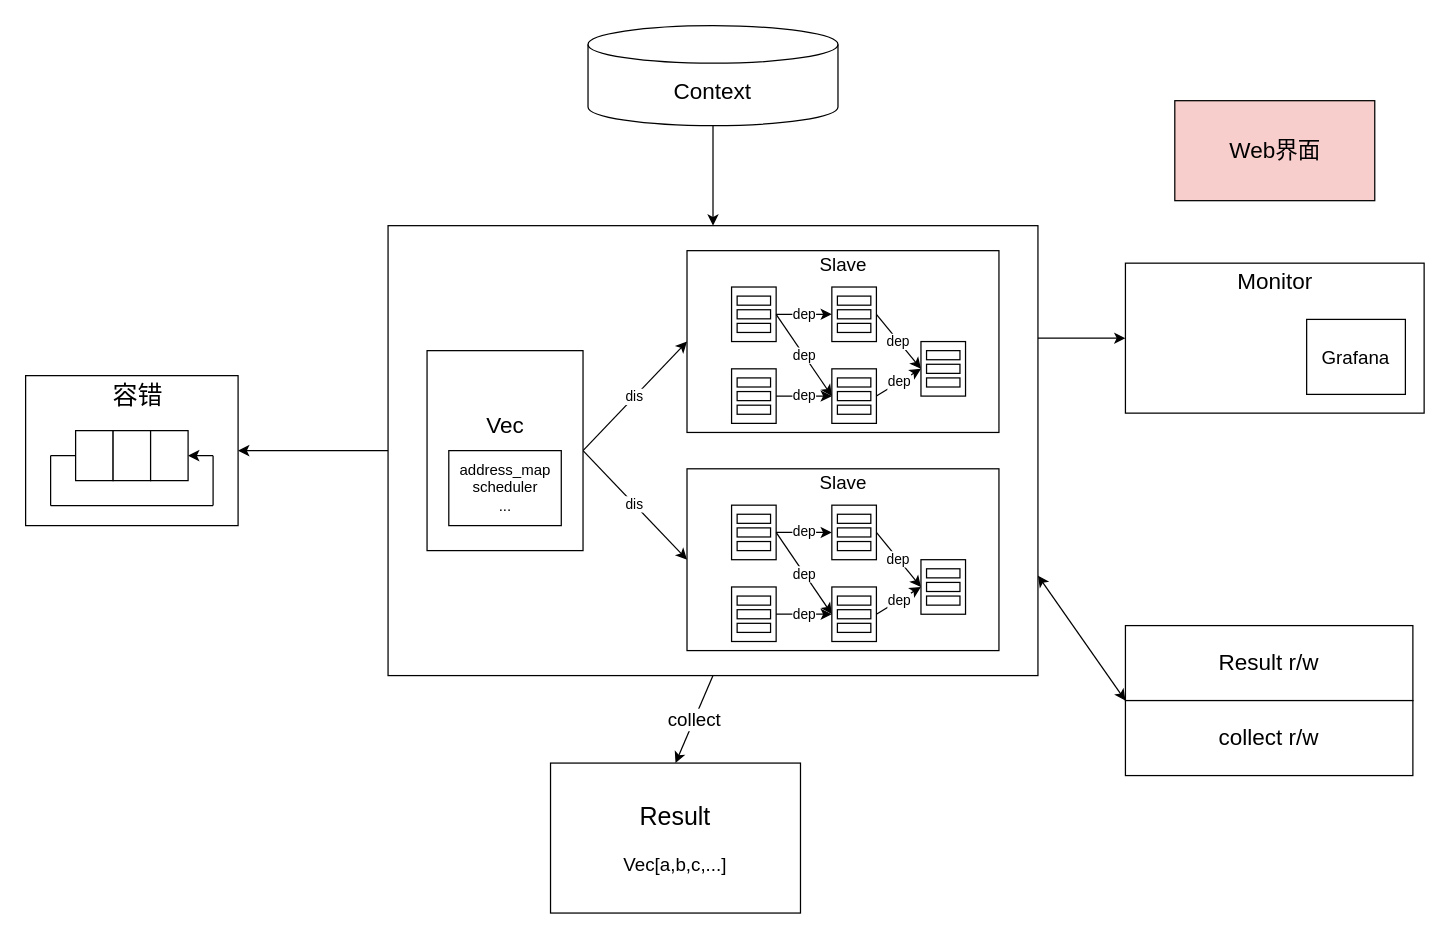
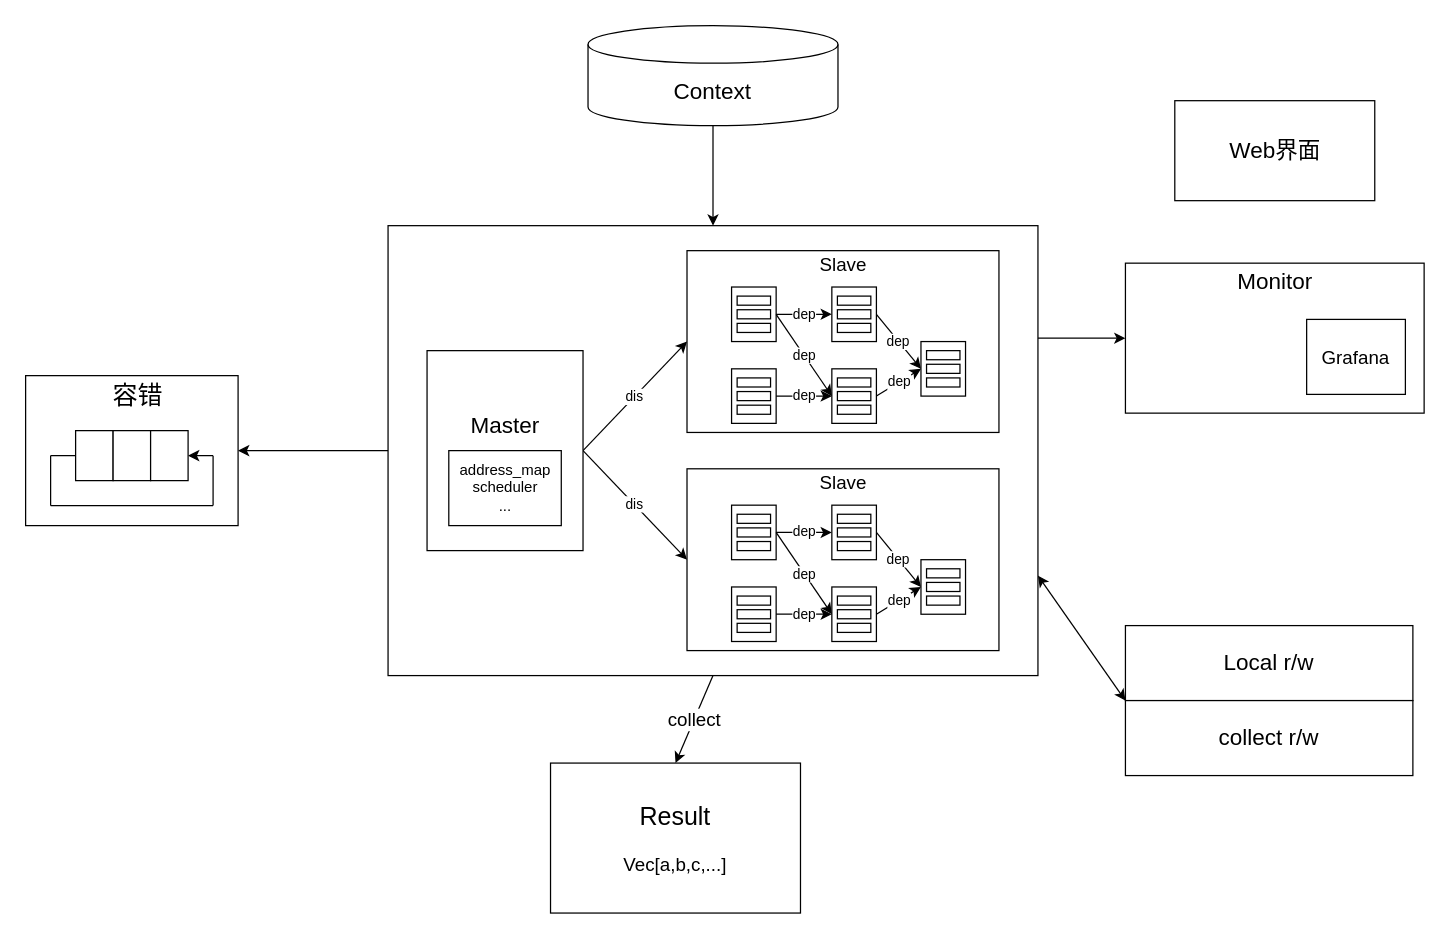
node "Web界面": fillcolor #f8cecc -> #ffffff
node "Vec": label "Vec" -> "Master"
node "Result r/w": label "Result r/w" -> "Local r/w"
